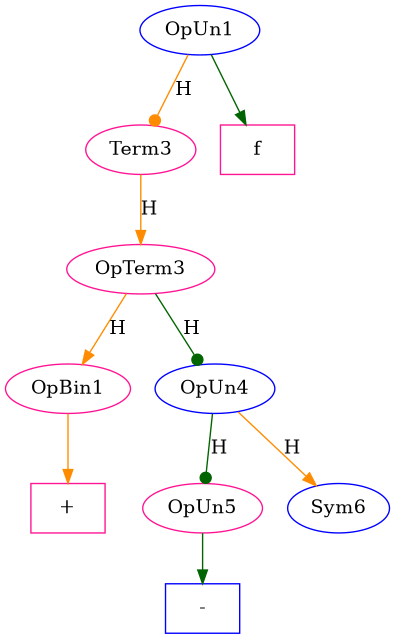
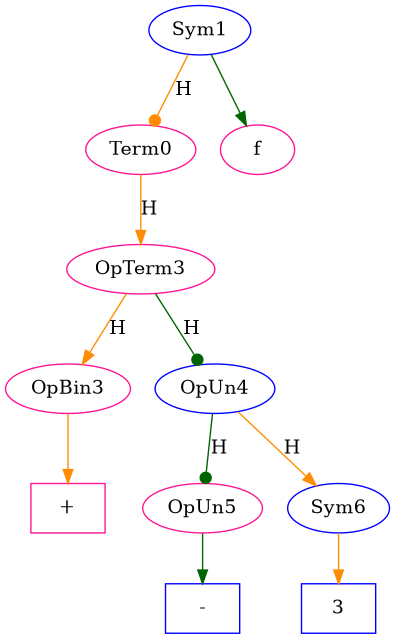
node "OpUn1": label "OpUn1" -> "Sym1"
node "Term3": label "Term3" -> "Term0"
node "f": shape box -> ellipse
node "OpBin1": label "OpBin1" -> "OpBin3"
node "3": added
